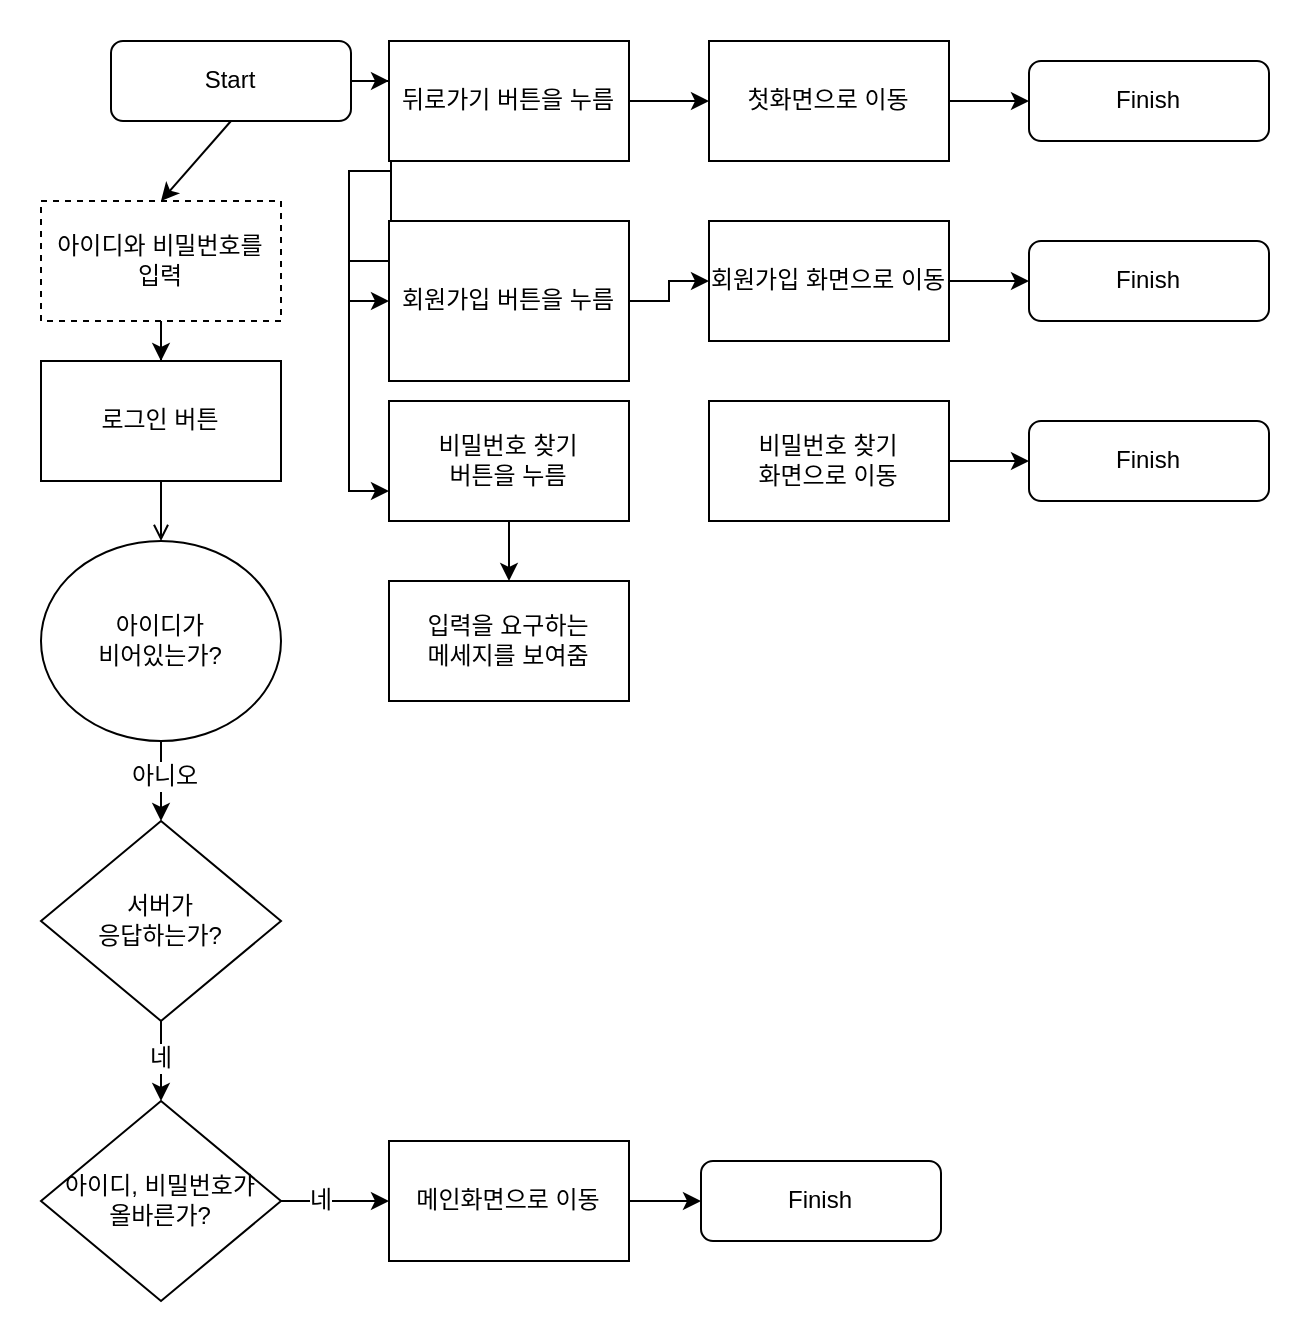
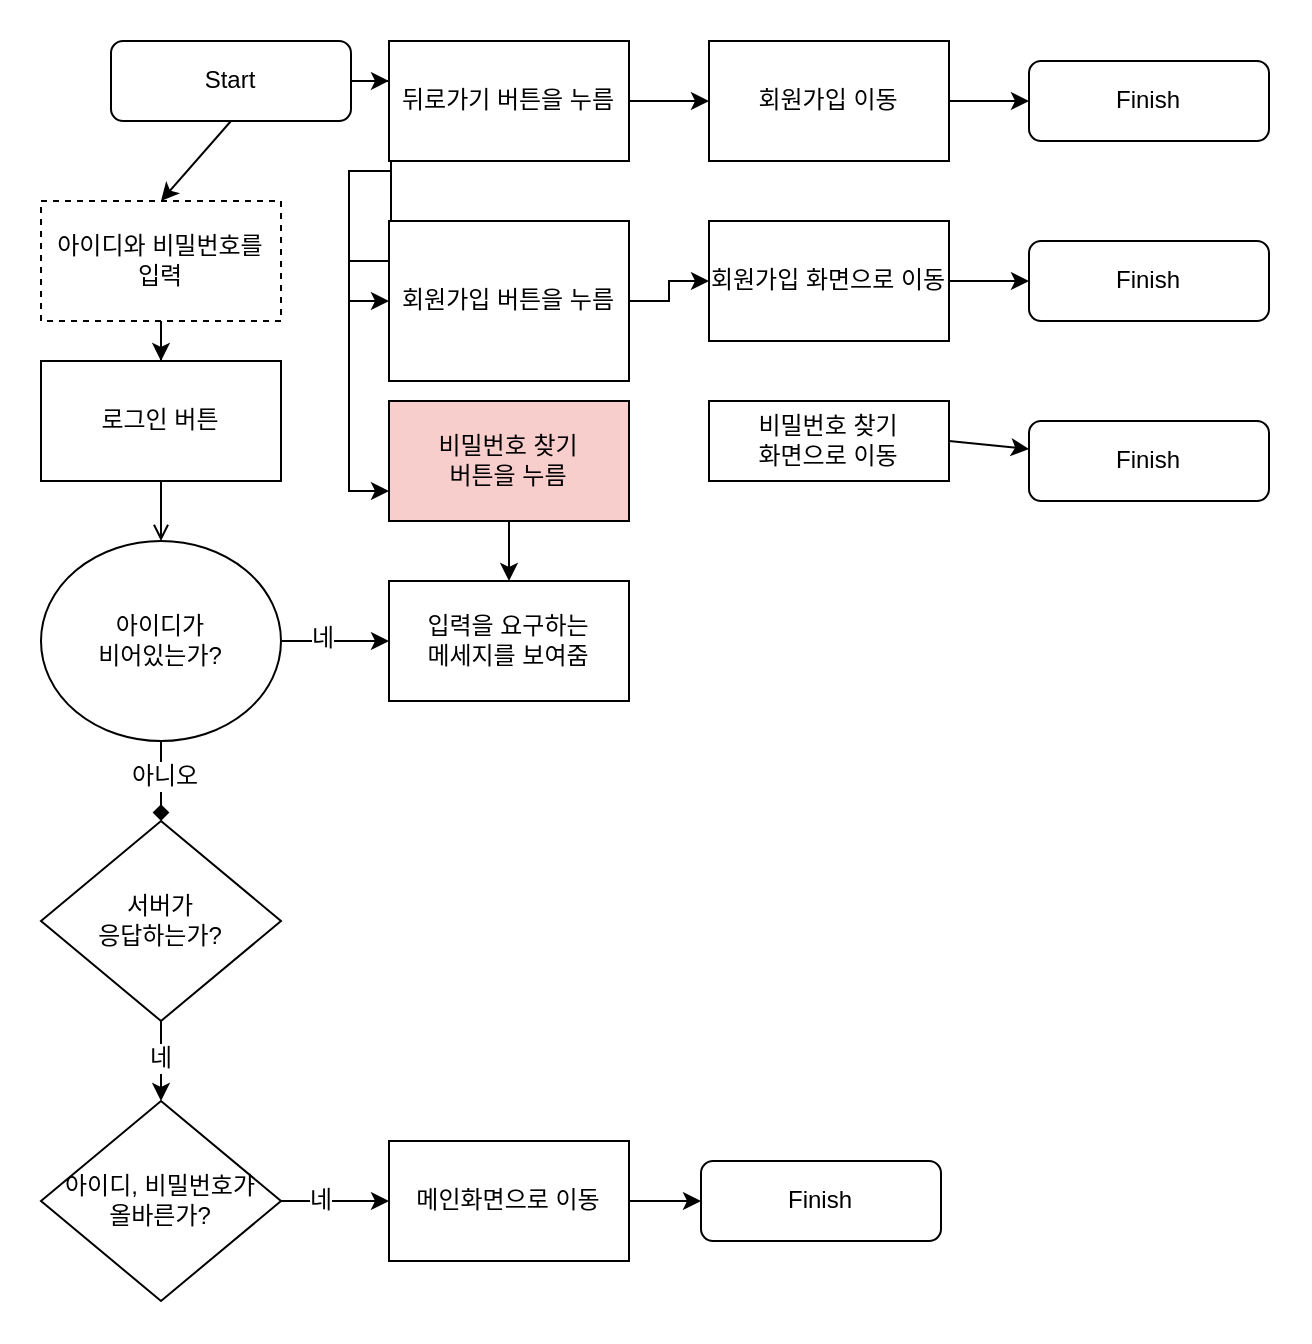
node "첫화면으로 이동": label "첫화면으로 이동" -> "회원가입 이동"
node "비밀번호 찾기 버튼을 누름": fillcolor #ffffff -> #f8cecc
node "비밀번호 찾기 화면으로 이동": size 240x120 -> 240x80
edge "아이디가 비어있는가?" -> "입력을 요구하는 메세지를 보여줌": added, label "네"
edge "아이디가 비어있는가?" -> "서버가 응답하는가?": arrowhead classic -> diamond
